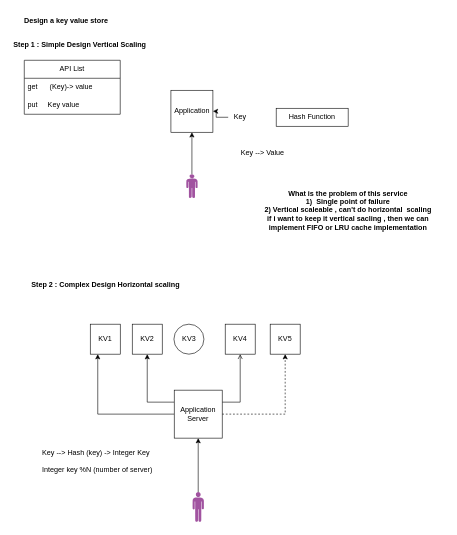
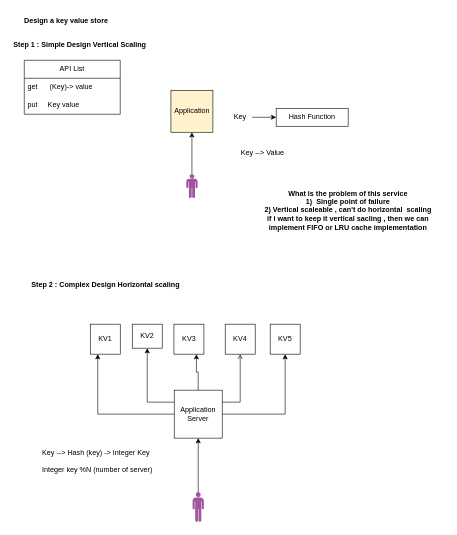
node "Application": fillcolor #ffffff -> #fff2cc
edge "Key" -> "Application": now "Key" -> "Hash Function"
node "KV2": size 30x30 -> 30x24
node "KV3": shape ellipse -> rectangle
edge "Application Server" -> "KV3": added
edge "Application Server" -> "KV5": style dashed -> solid
